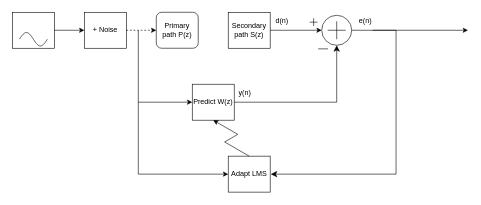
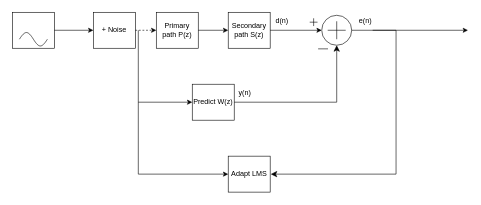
node "+ Noise": moved (105, 30) -> (114, 30)
node "Primary path P(z)": shape rounded rectangle -> rectangle
edge "Primary path P(z)" -> "Secondary path S(z)": added
edge "Adapt LMS" -> "Predict W(z)": removed
